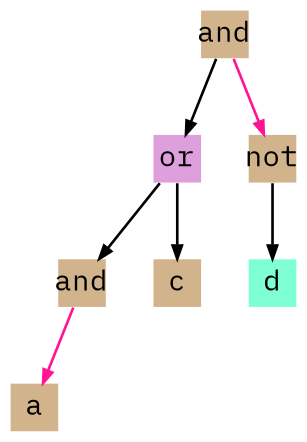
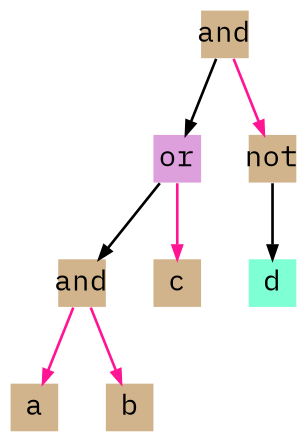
edge "or" -> "c": color black -> deeppink
node "b": added
